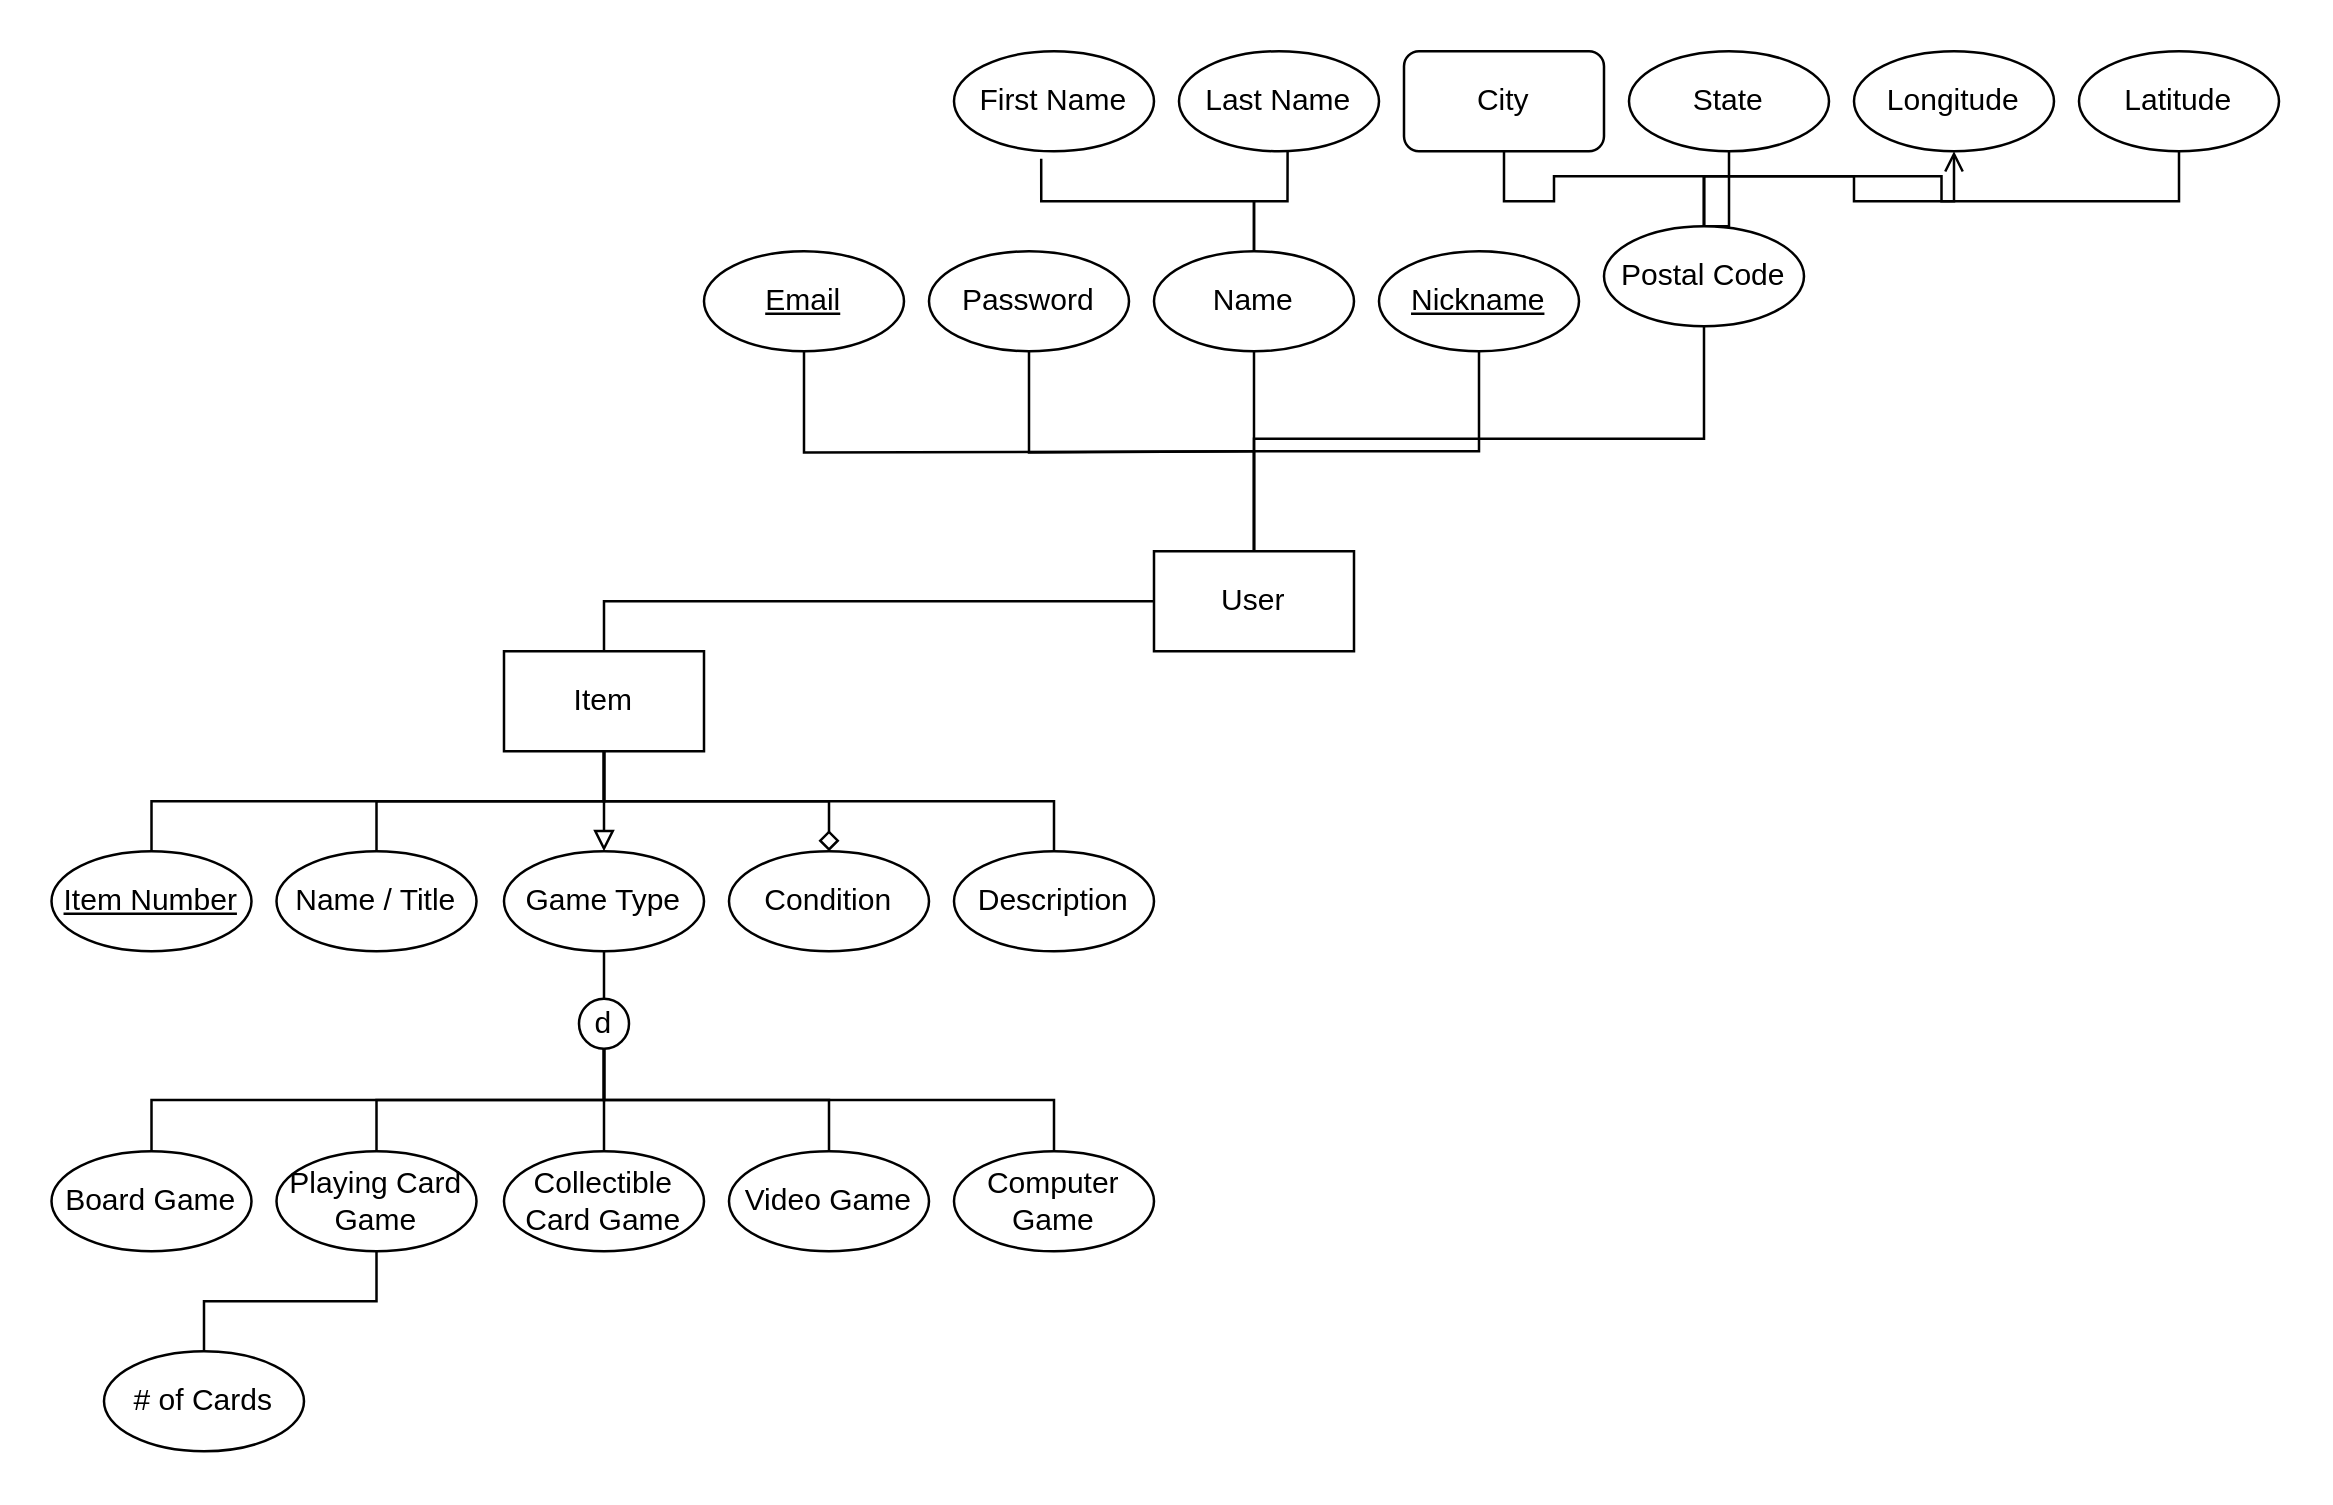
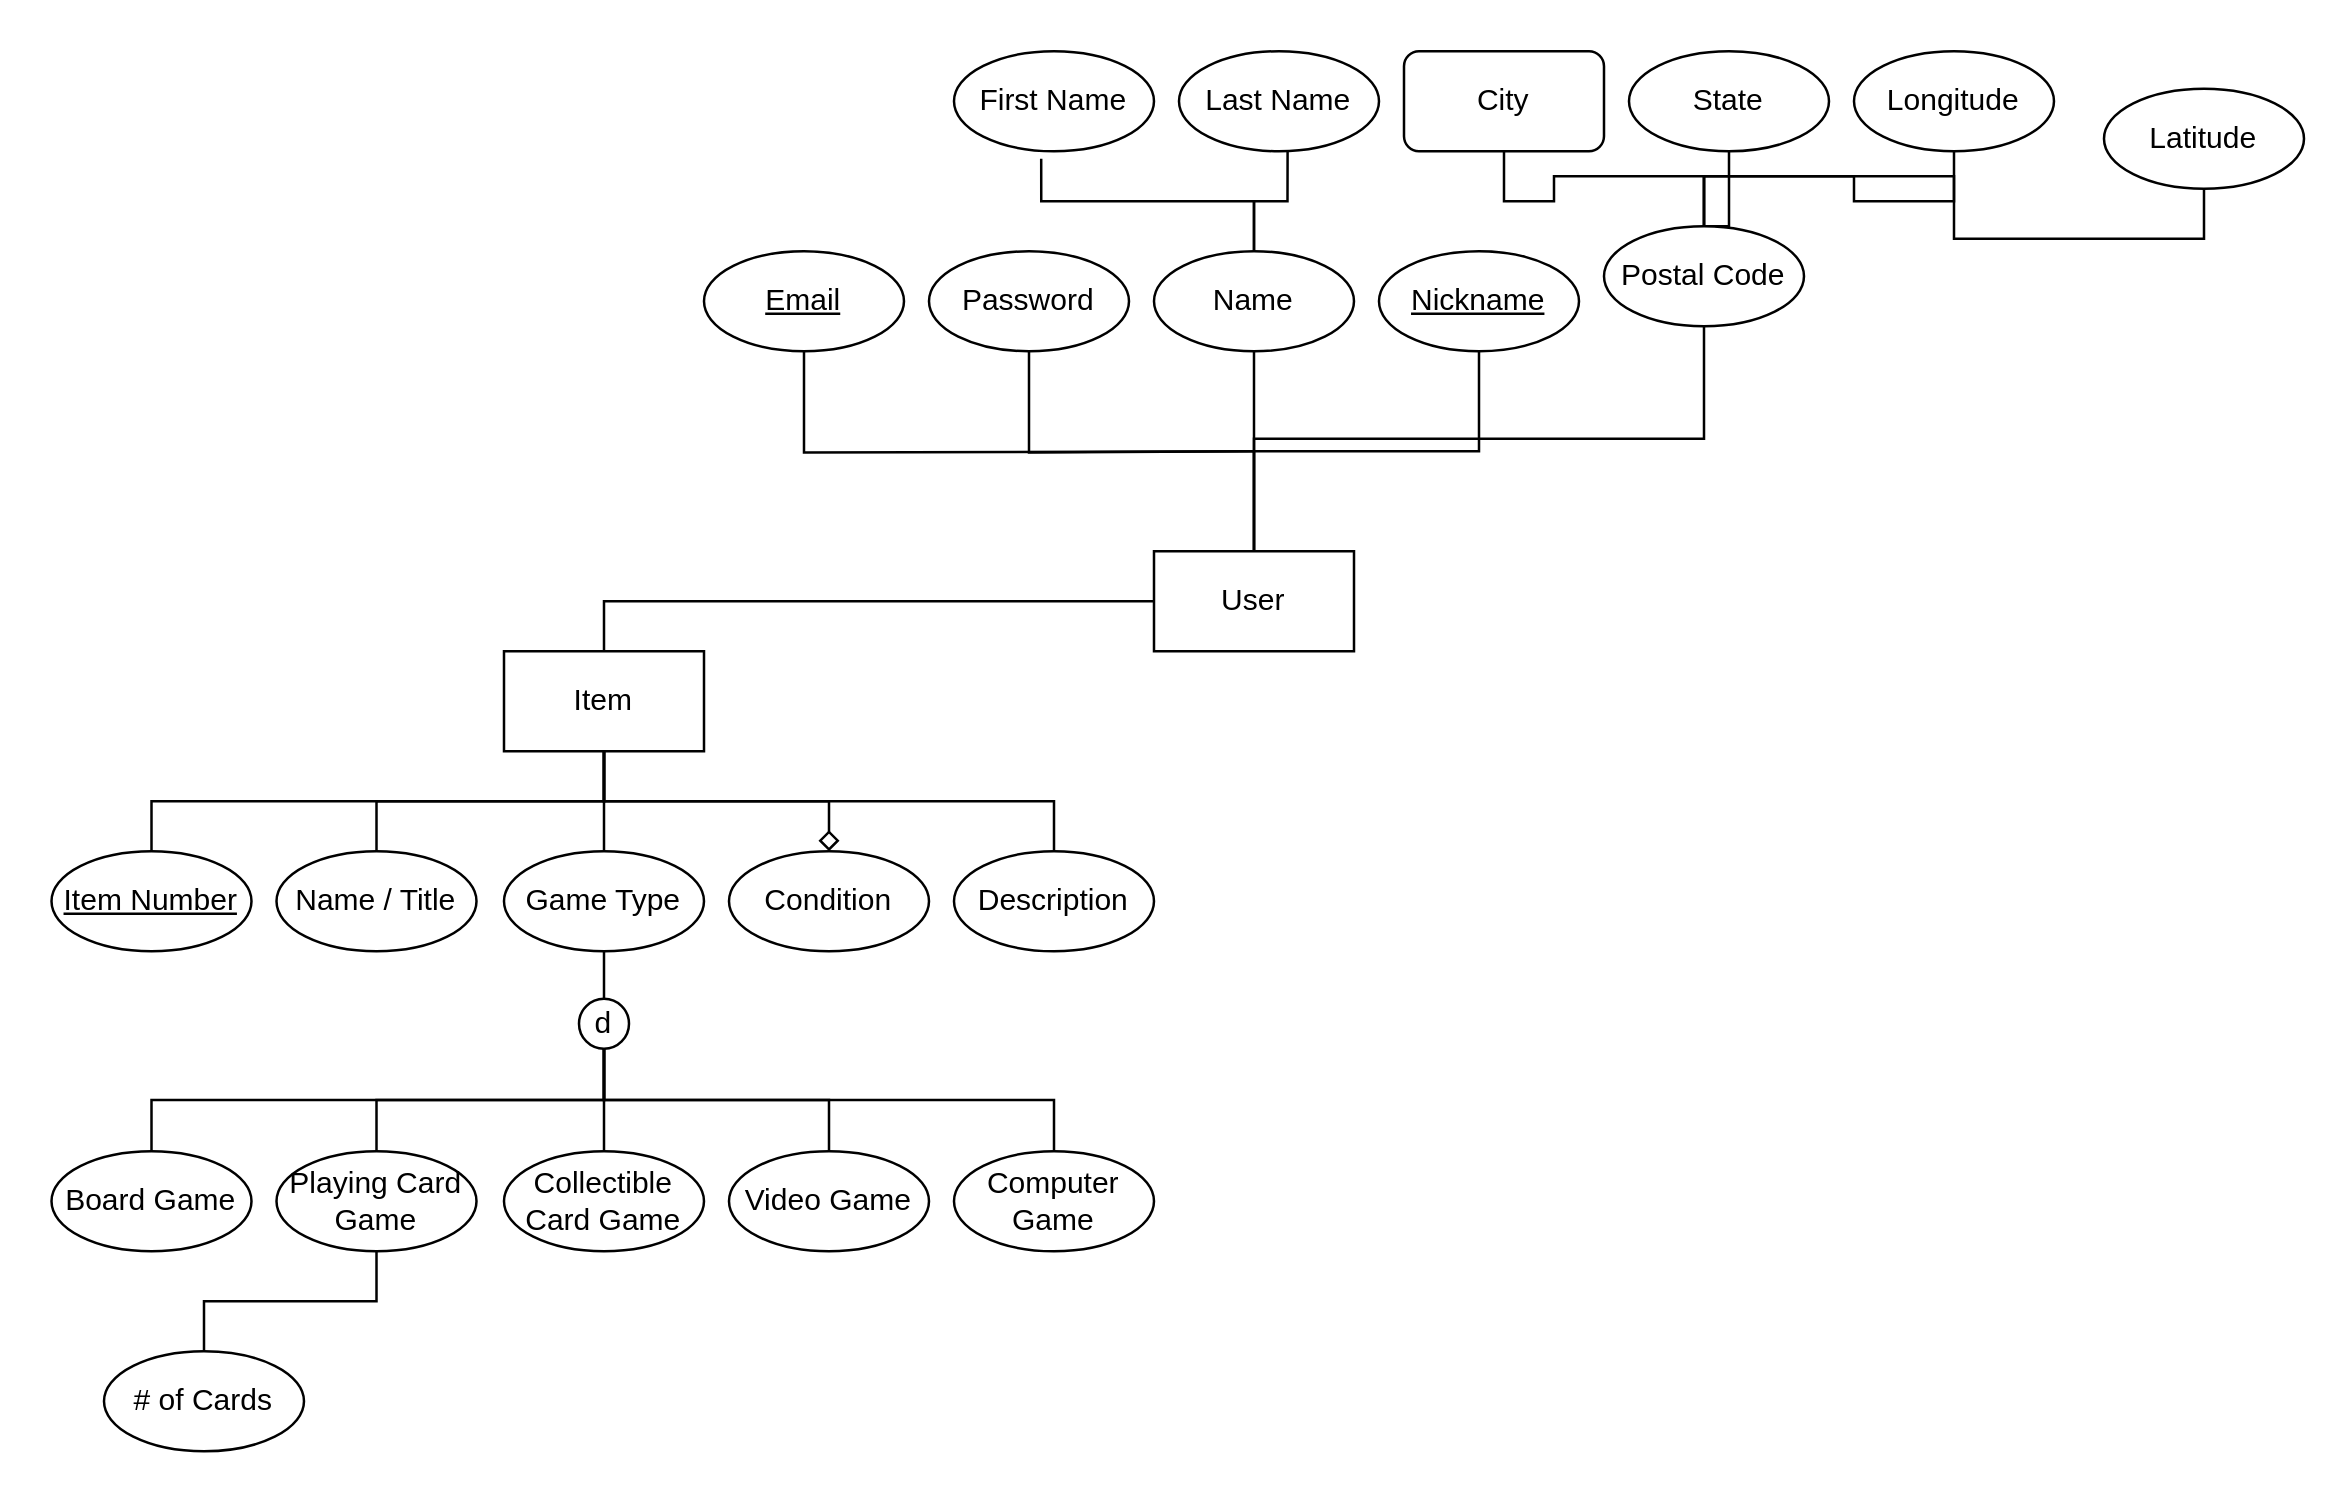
node "Latitude": moved (2179, 101) -> (2204, 139)
edge "Postal Code" -> "Longitude": arrowhead open -> none
edge "Item" -> "Game Type": arrowhead block -> none
